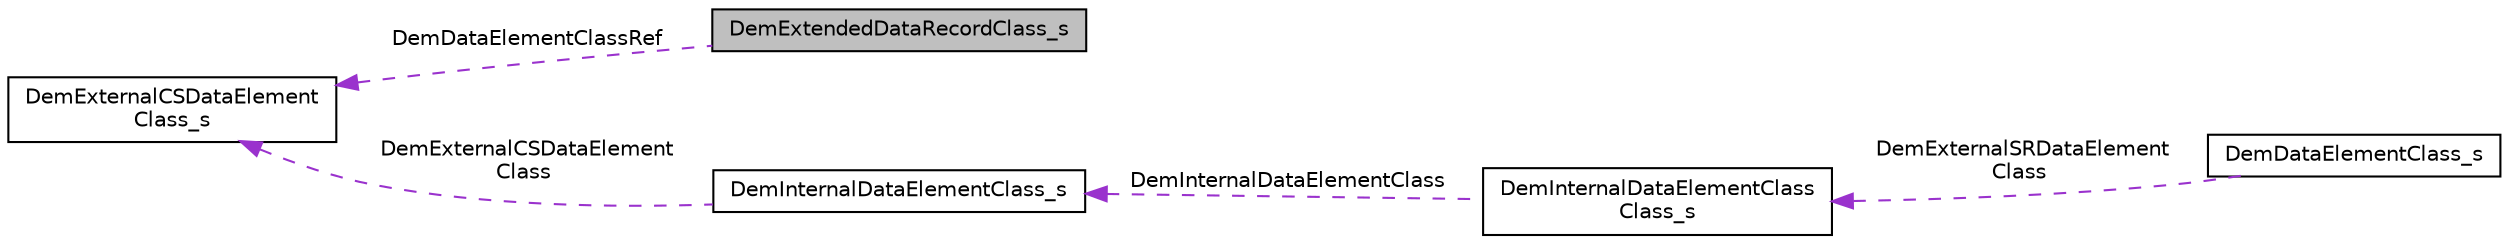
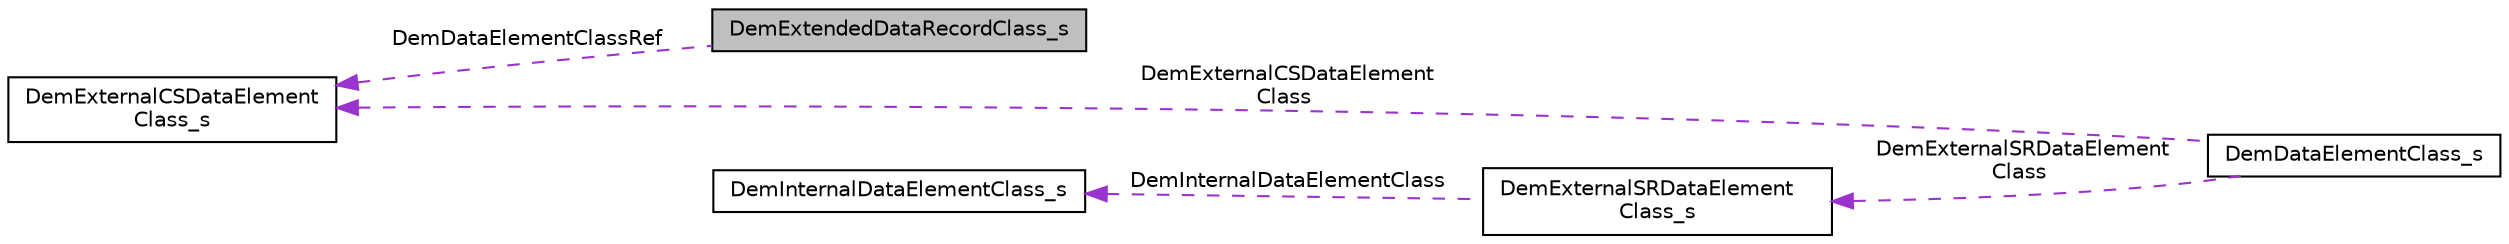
edge "DemInternalDataElementClass_s" -> "DemExternalCSDataElement Class_s": now "DemDataElementClass_s" -> "DemExternalCSDataElement Class_s"
node "DemInternalDataElementClass Class_s": label "DemInternalDataElementClass Class_s" -> "DemExternalSRDataElement Class_s"
